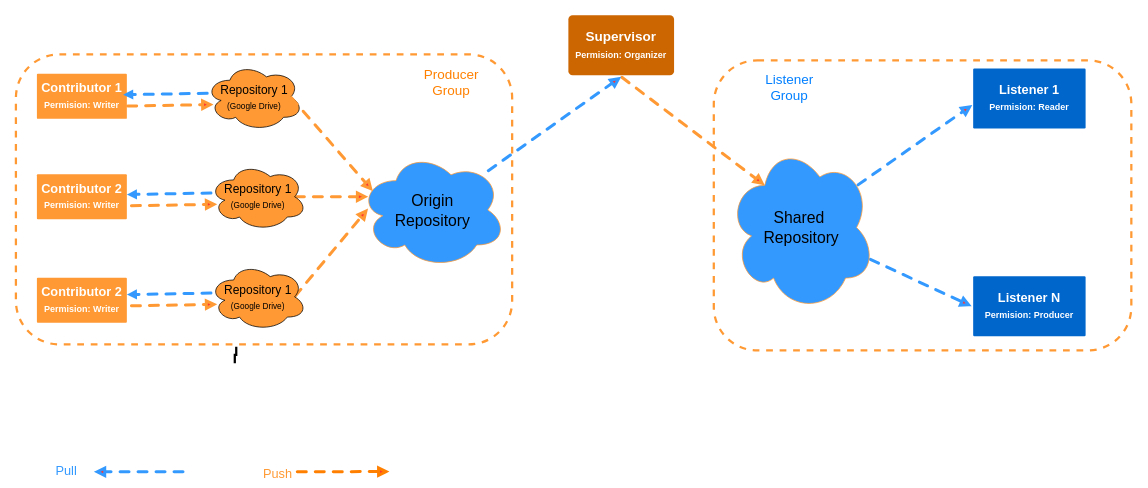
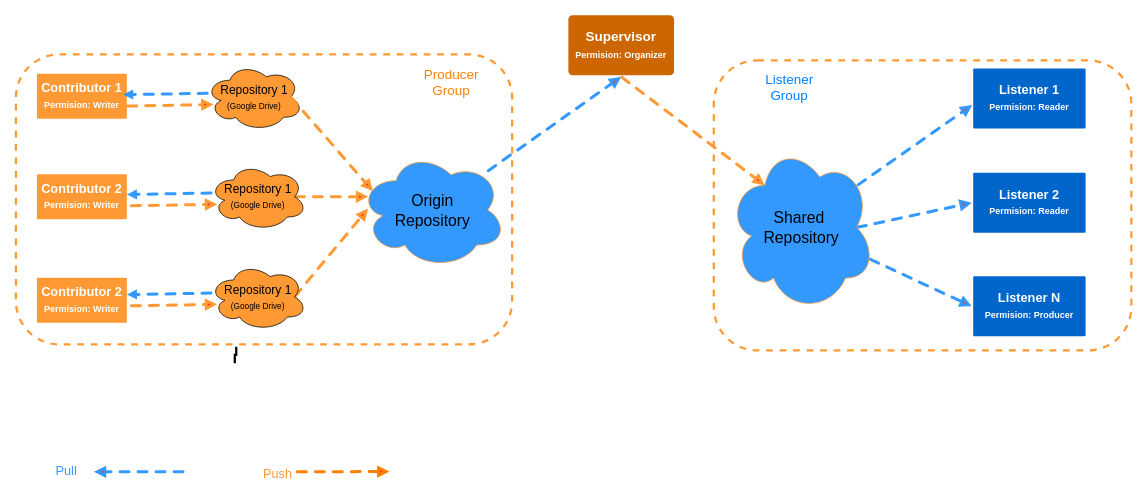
node "Listener 2 Permision: Reader": added
edge "Shared Repository" -> "Listener 2 Permision: Reader": added
